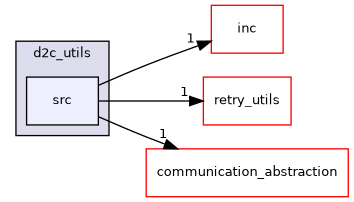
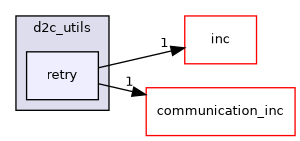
node "src": label "src" -> "retry"
node "retry_utils": removed
node "communication_abstraction": label "communication_abstraction" -> "communication_inc"
